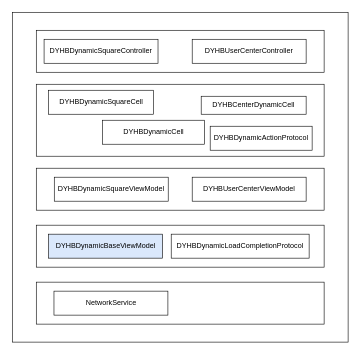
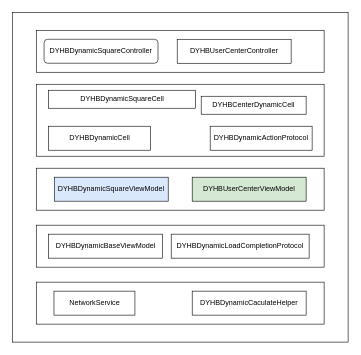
node "DYHBDynamicSquareController": shape rectangle -> rounded rectangle
node "DYHBUserCenterController": moved (249, 51) -> (234, 51)
node "DYHBDynamicSquareCell": size 105x24 -> 147x18
node "DYHBDynamicCell": moved (154, 132) -> (100, 138)
node "DYHBDynamicSquareViewModel": fillcolor #ffffff -> #dae8fc
node "DYHBUserCenterViewModel": fillcolor #ffffff -> #d5e8d4
node "DYHBDynamicBaseViewModel": fillcolor #dae8fc -> #ffffff
node "NetworkService": size 114x24 -> 81x24
node "DYHBDynamicCaculateHelper": added
